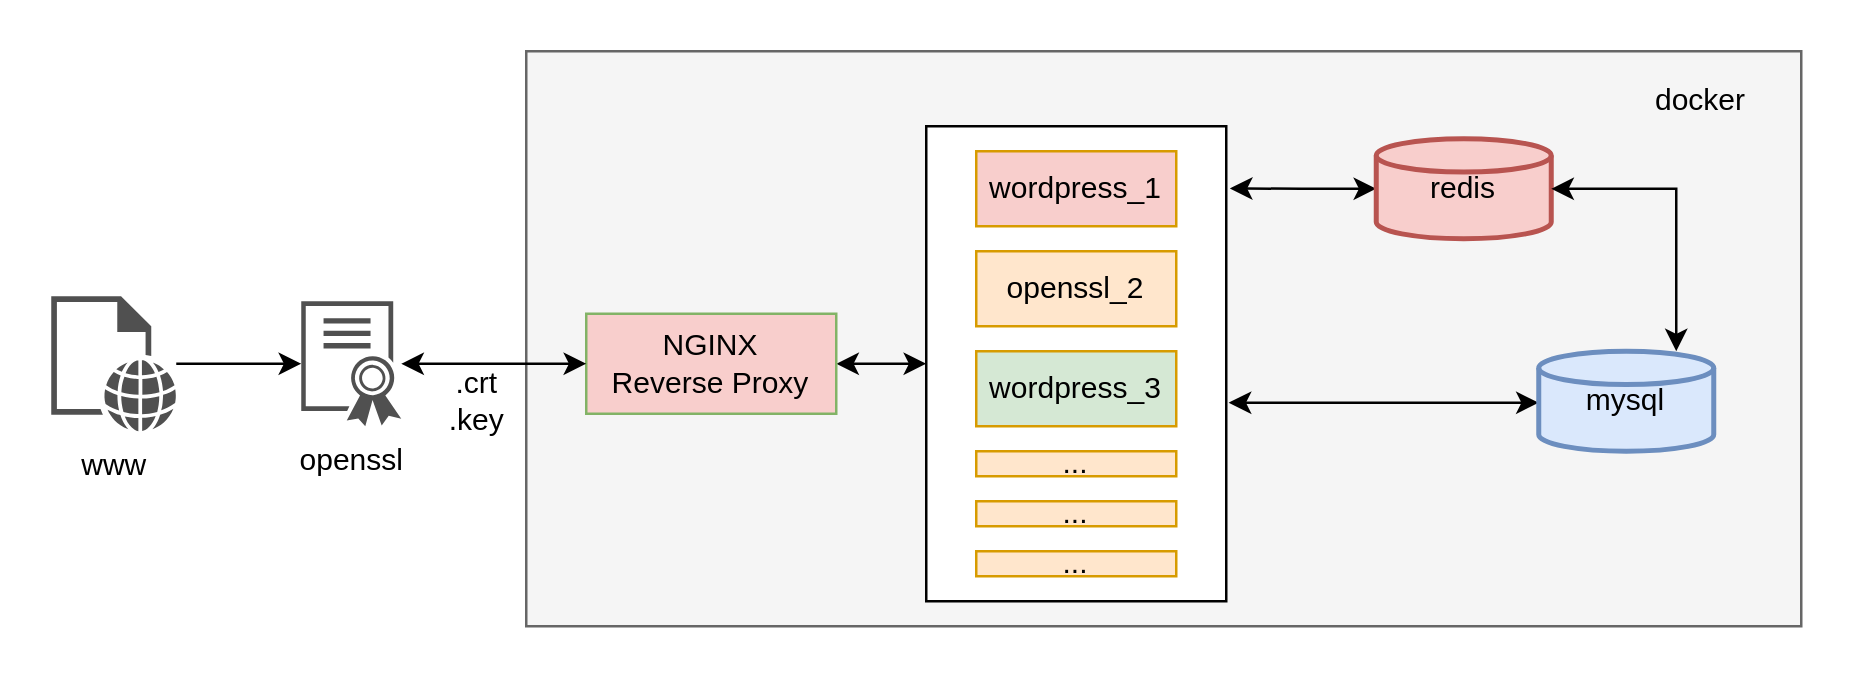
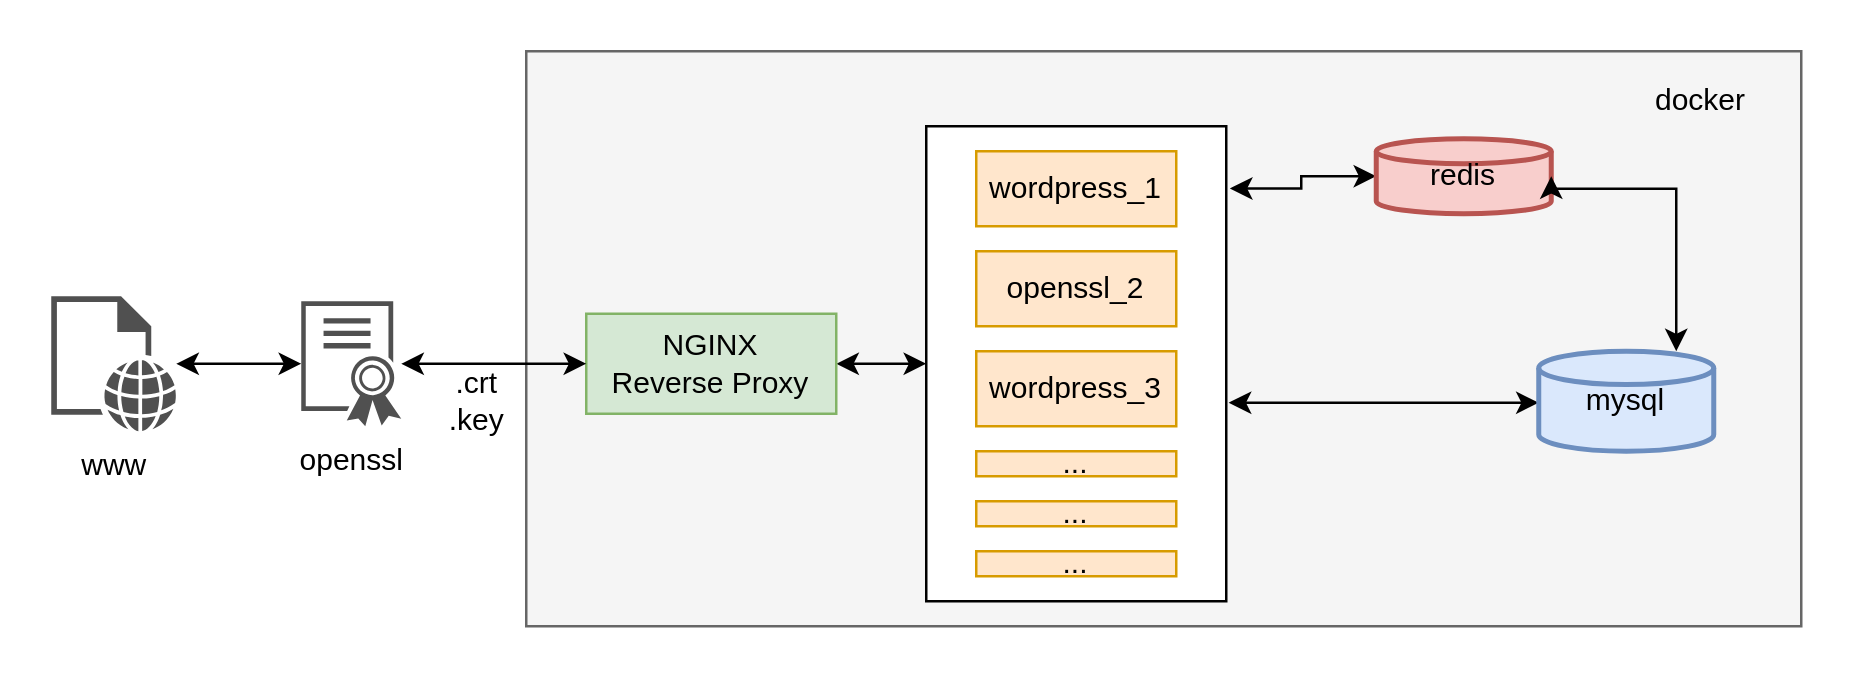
node "wordpress_1": fillcolor #f8cecc -> #ffe6cc
node "redis": size 175x100 -> 175x75
edge "www" -> "openssl": arrowhead none -> classic
node "NGINX Reverse Proxy": fillcolor #f8cecc -> #d5e8d4
node "wordpress_3": fillcolor #d5e8d4 -> #ffe6cc
